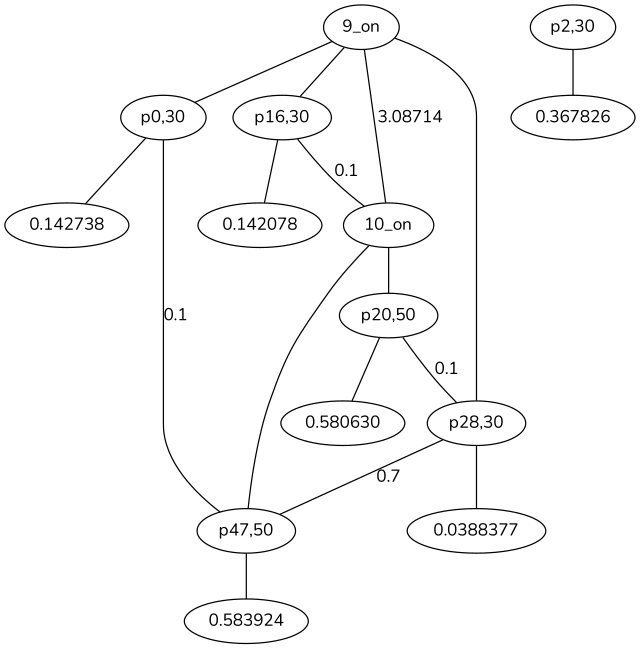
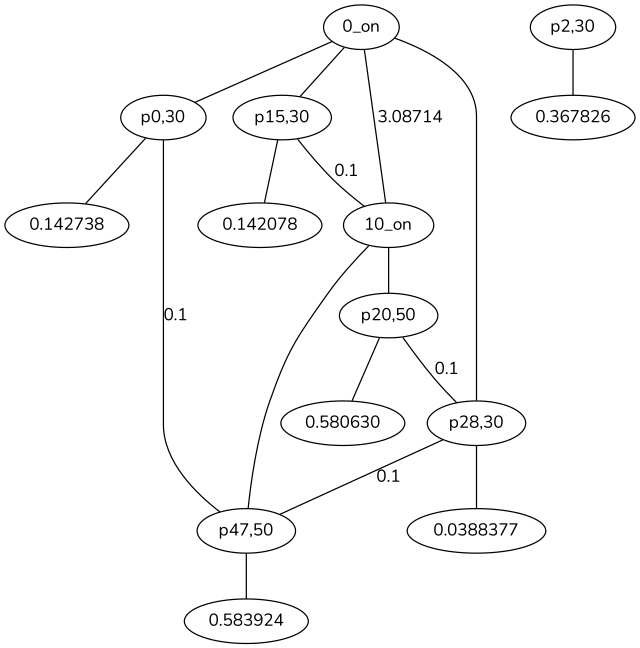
node "9_on": label "9_on" -> "0_on"
node "p16,30": label "p16,30" -> "p15,30"
edge "p28,30" -- "p47,50": label "0.7" -> "0.1"
